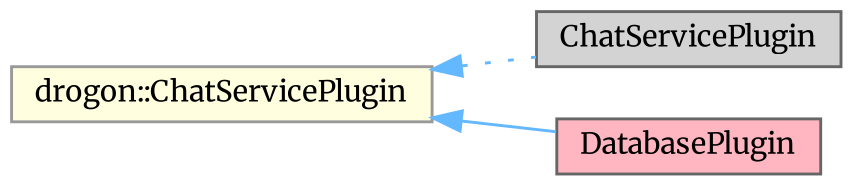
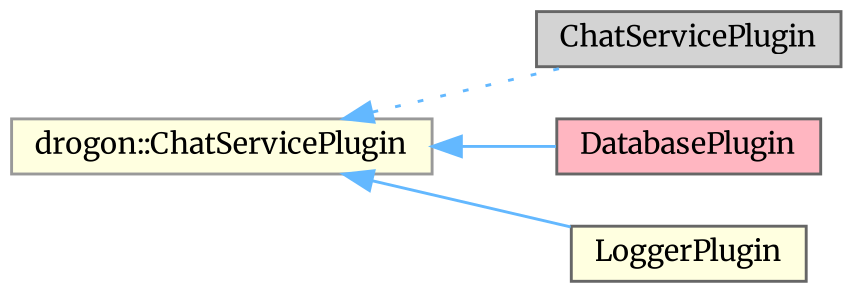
node "LoggerPlugin": added
